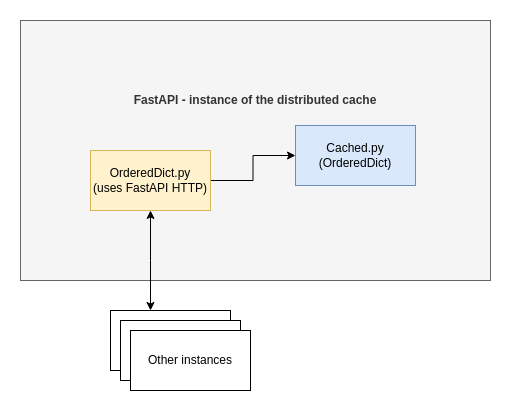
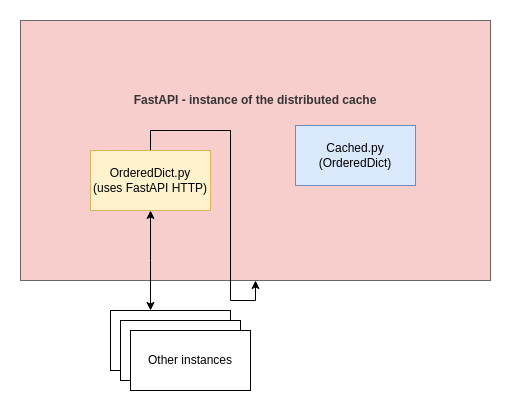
node "FastAPI - instance of the distributed cache": fillcolor #f5f5f5 -> #f8cecc
edge "OrderedDict.py (uses FastAPI HTTP)" -> "Cached.py (OrderedDict)": now "OrderedDict.py (uses FastAPI HTTP)" -> "FastAPI - instance of the distributed cache"
